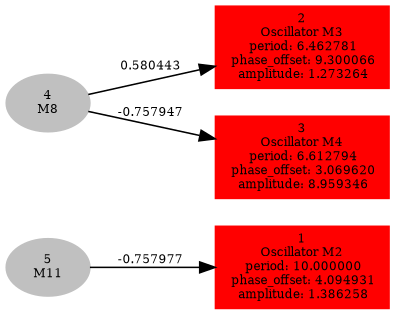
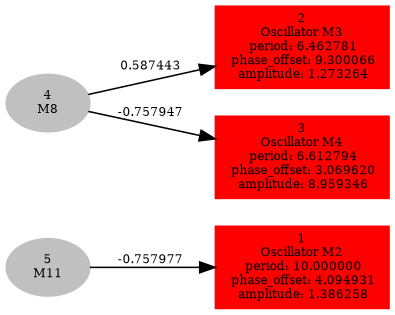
edge "4" -> "2": label "0.580443 " -> "0.587443 "
